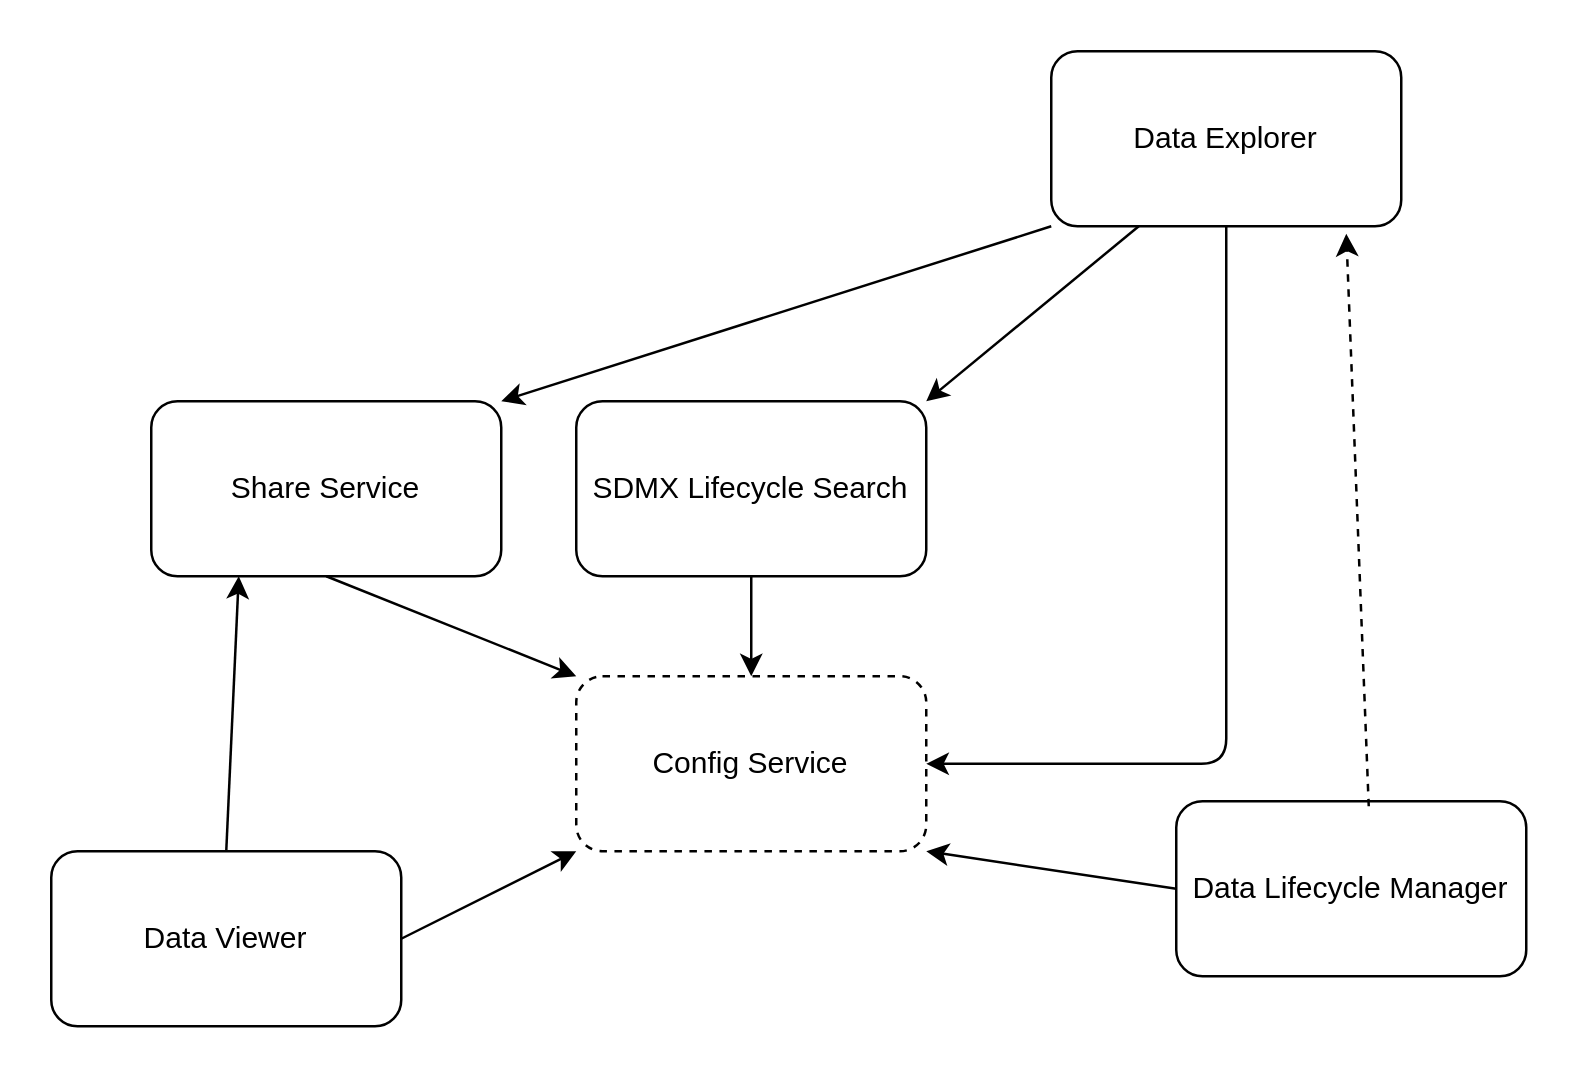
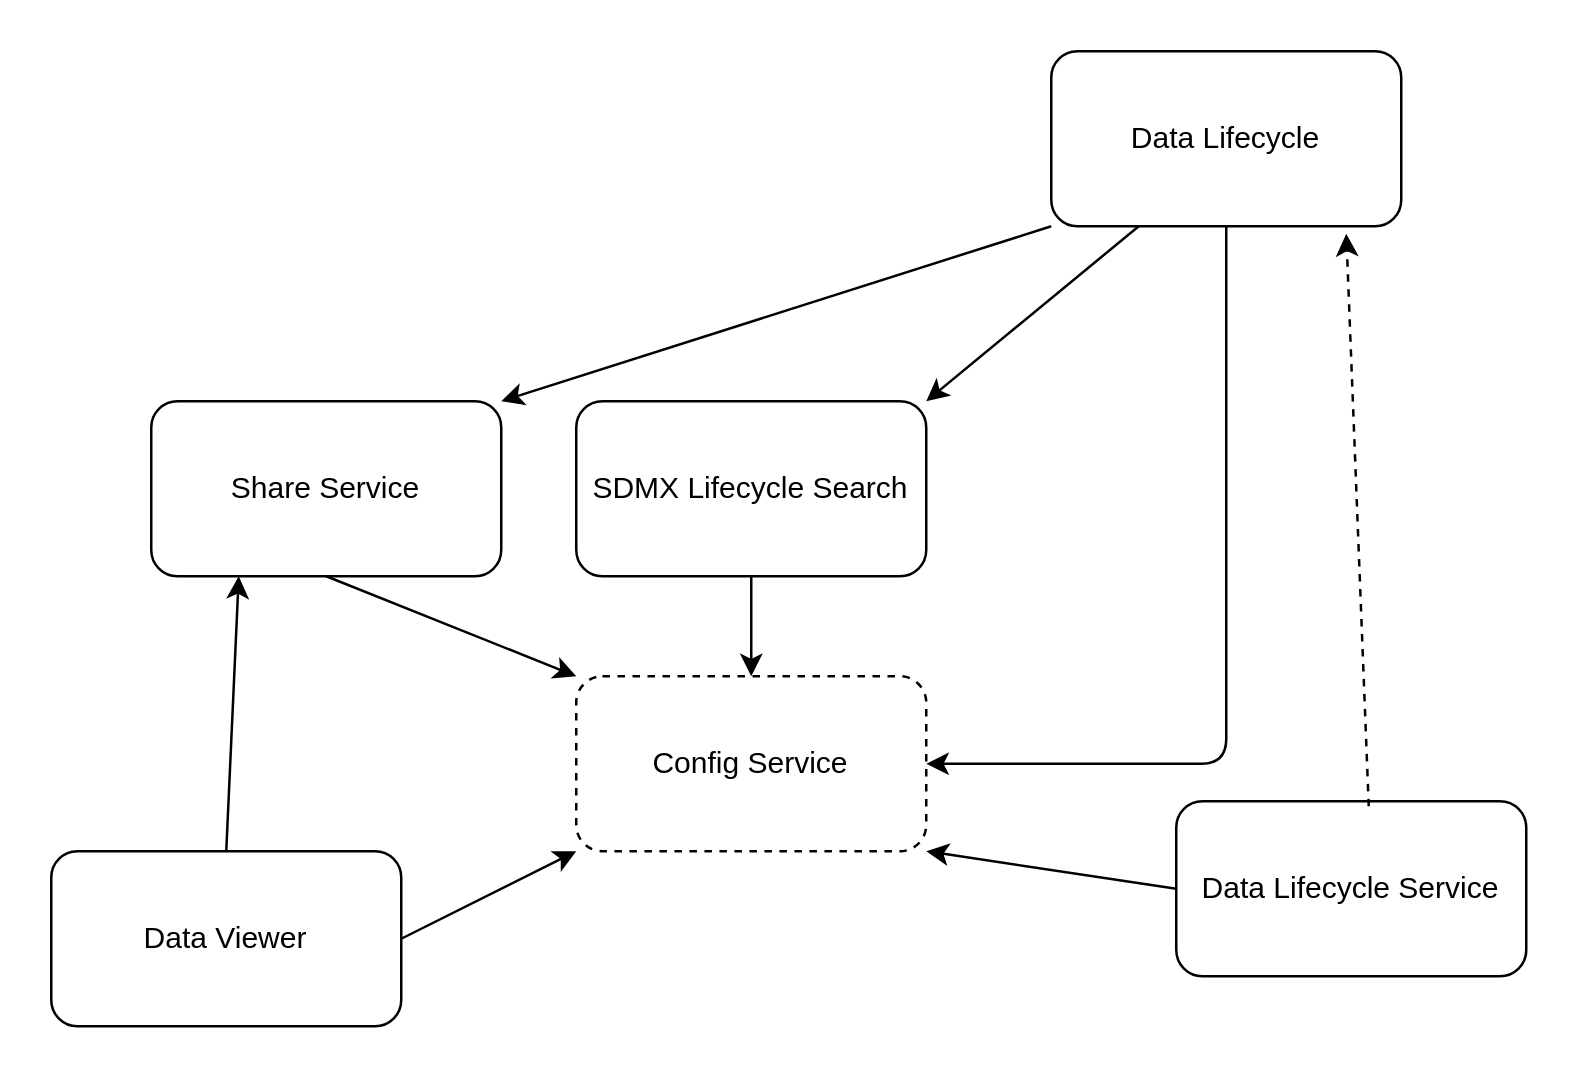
node "Data Explorer": label "Data Explorer" -> "Data Lifecycle"
node "Data Lifecycle Manager": label "Data Lifecycle Manager" -> "Data Lifecycle Service"
